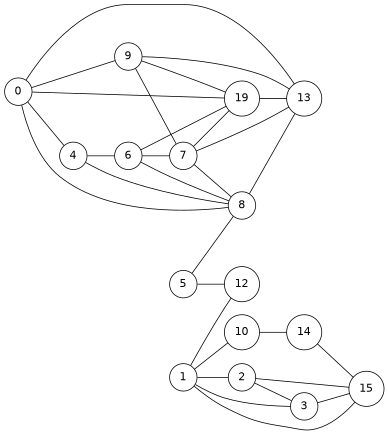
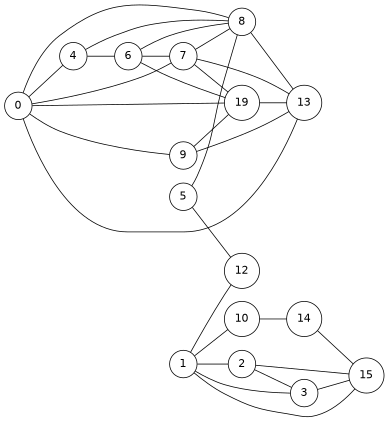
edge "9" -- "7": now "0" -- "7"
